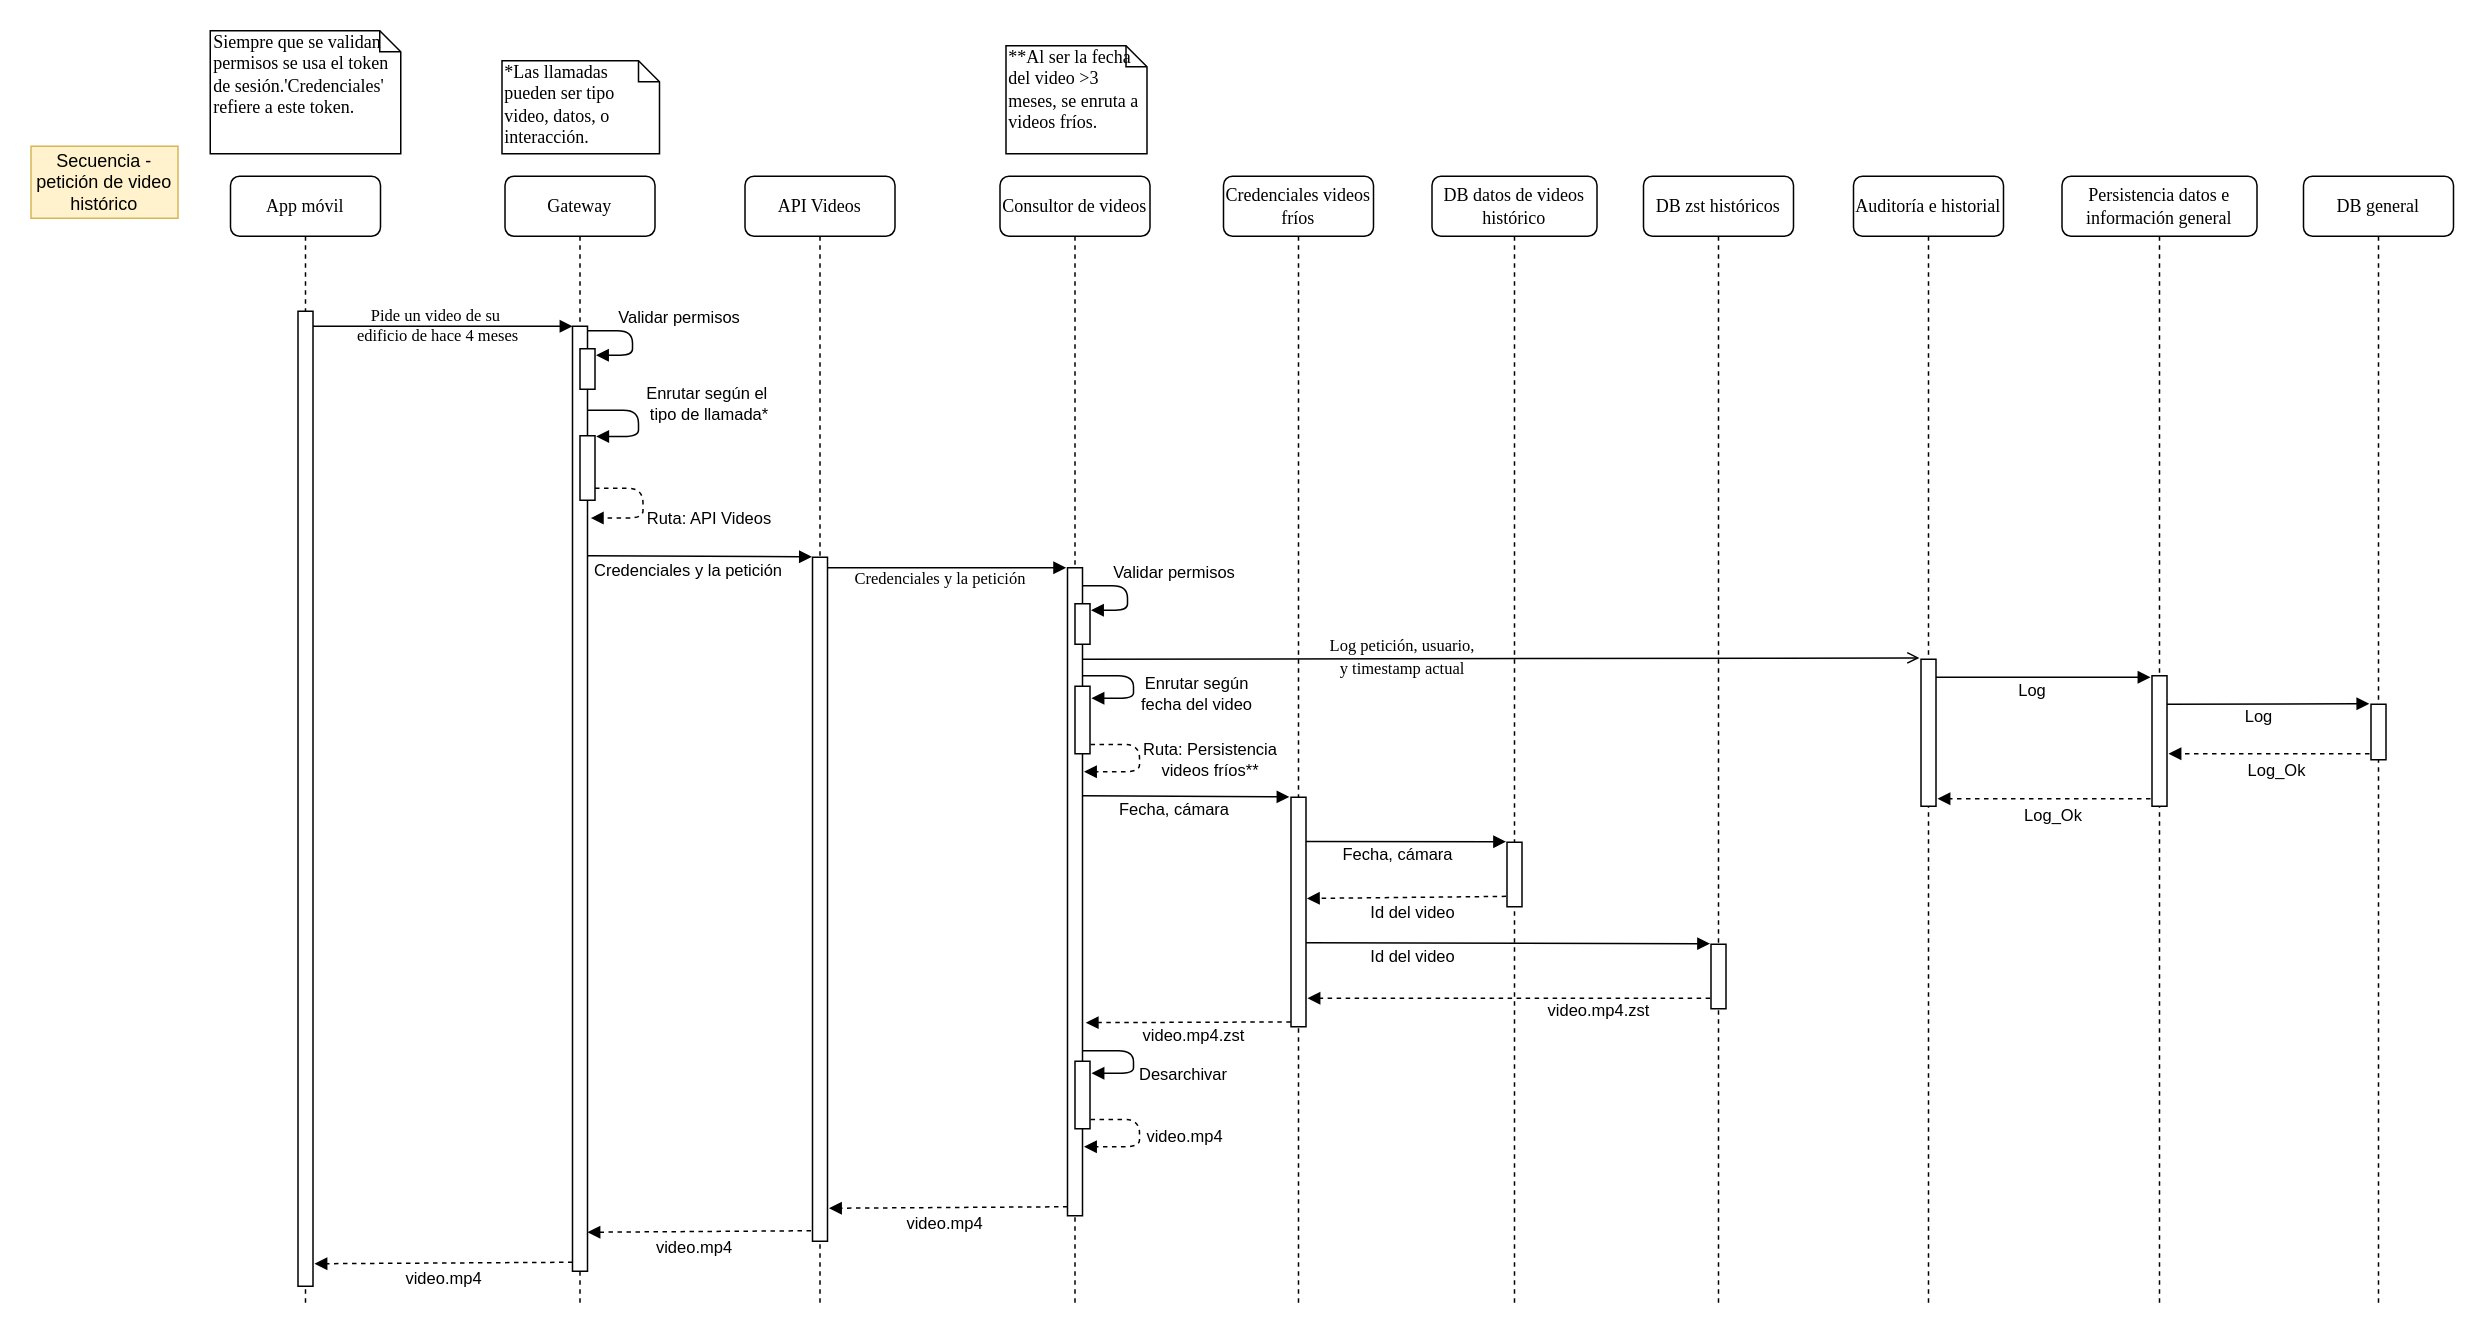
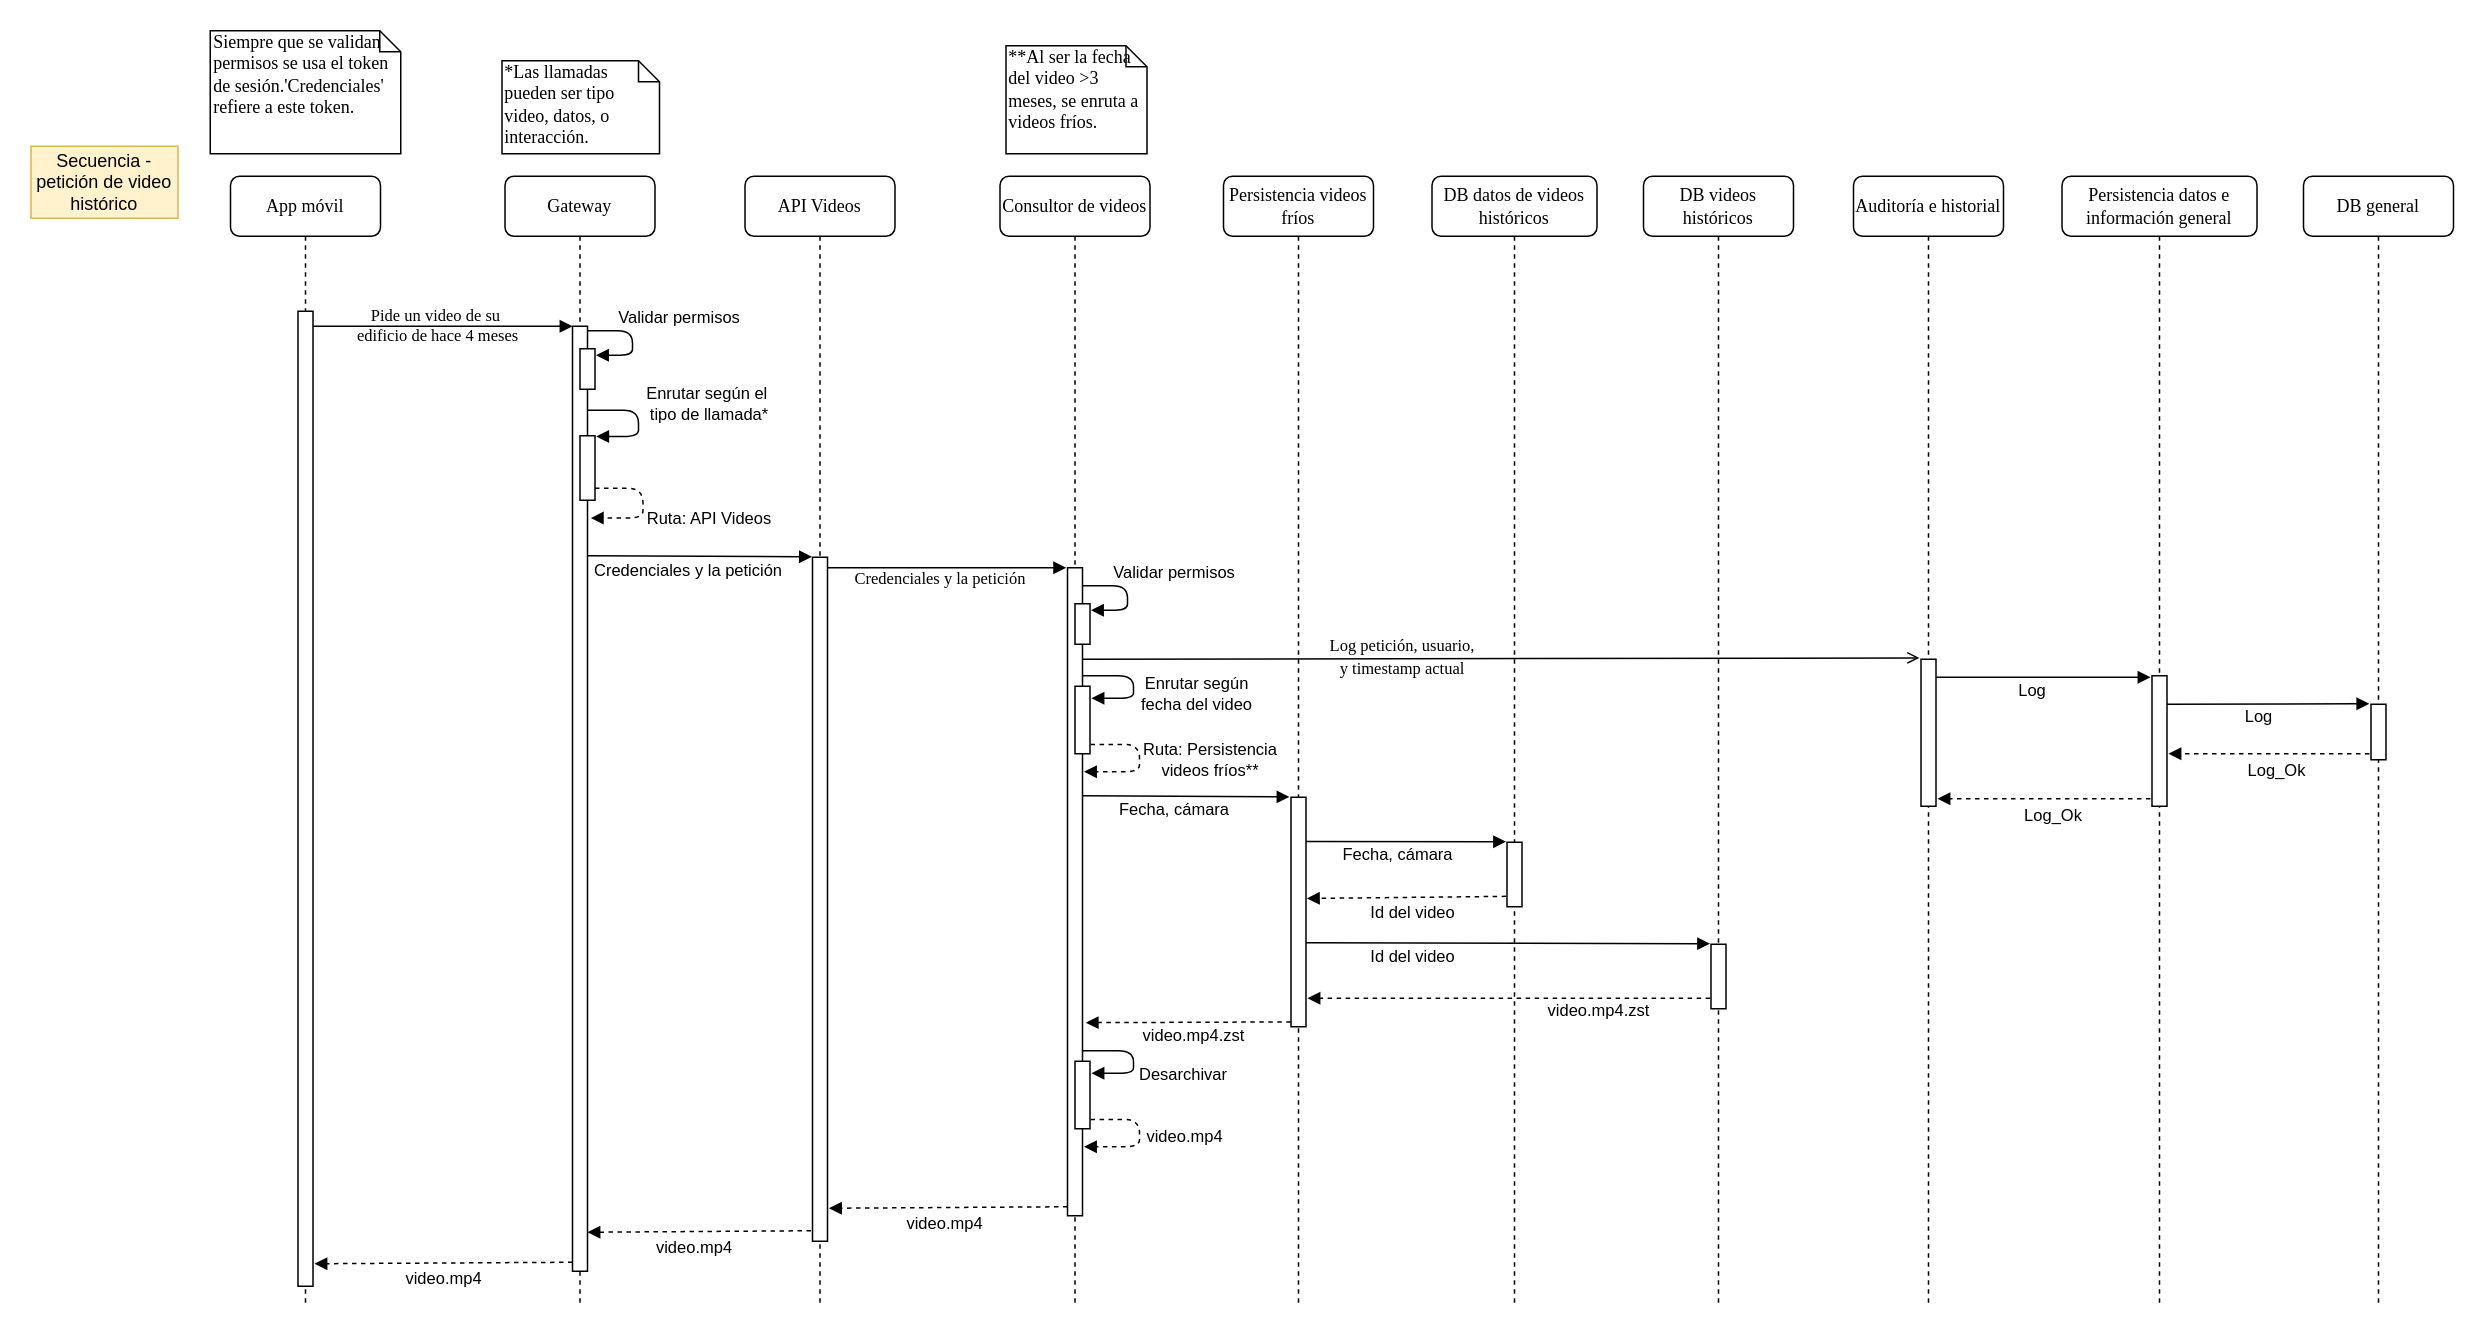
node "Credenciales videos fríos": label "Credenciales videos fríos" -> "Persistencia videos fríos"
node "DB datos de videos histórico": label "DB datos de videos histórico" -> "DB datos de videos históricos"
node "DB zst históricos": label "DB zst históricos" -> "DB videos históricos"
